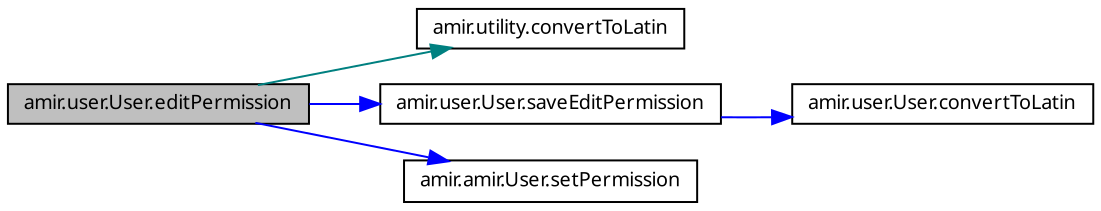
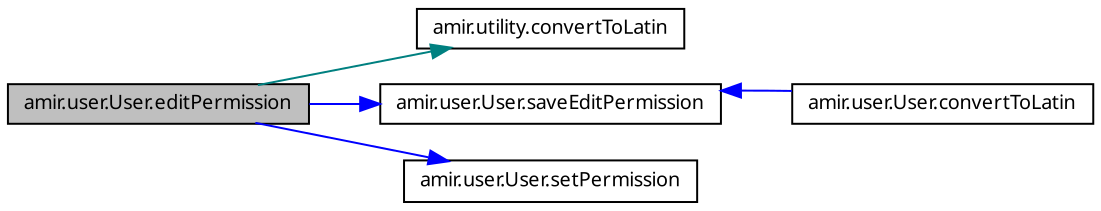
edge "amir.user.User.saveEditPermission" -> "amir.user.User.convertToLatin": reversed
node "amir.amir.User.setPermission": label "amir.amir.User.setPermission" -> "amir.user.User.setPermission"
